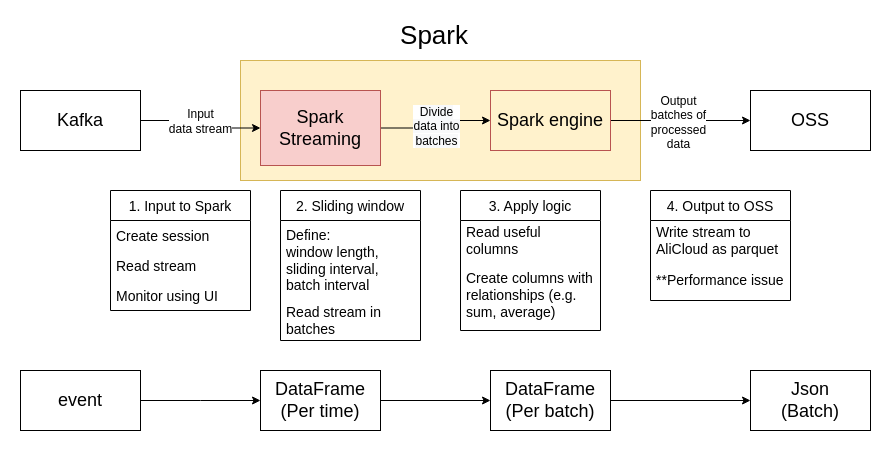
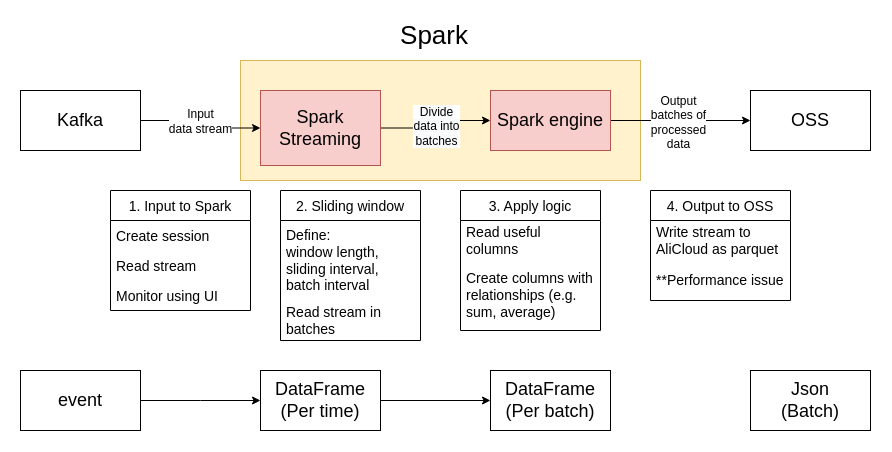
node "Spark engine": fillcolor #fff2cc -> #f8cecc
edge "DataFrame (Per batch)" -> "Json (Batch)": removed
